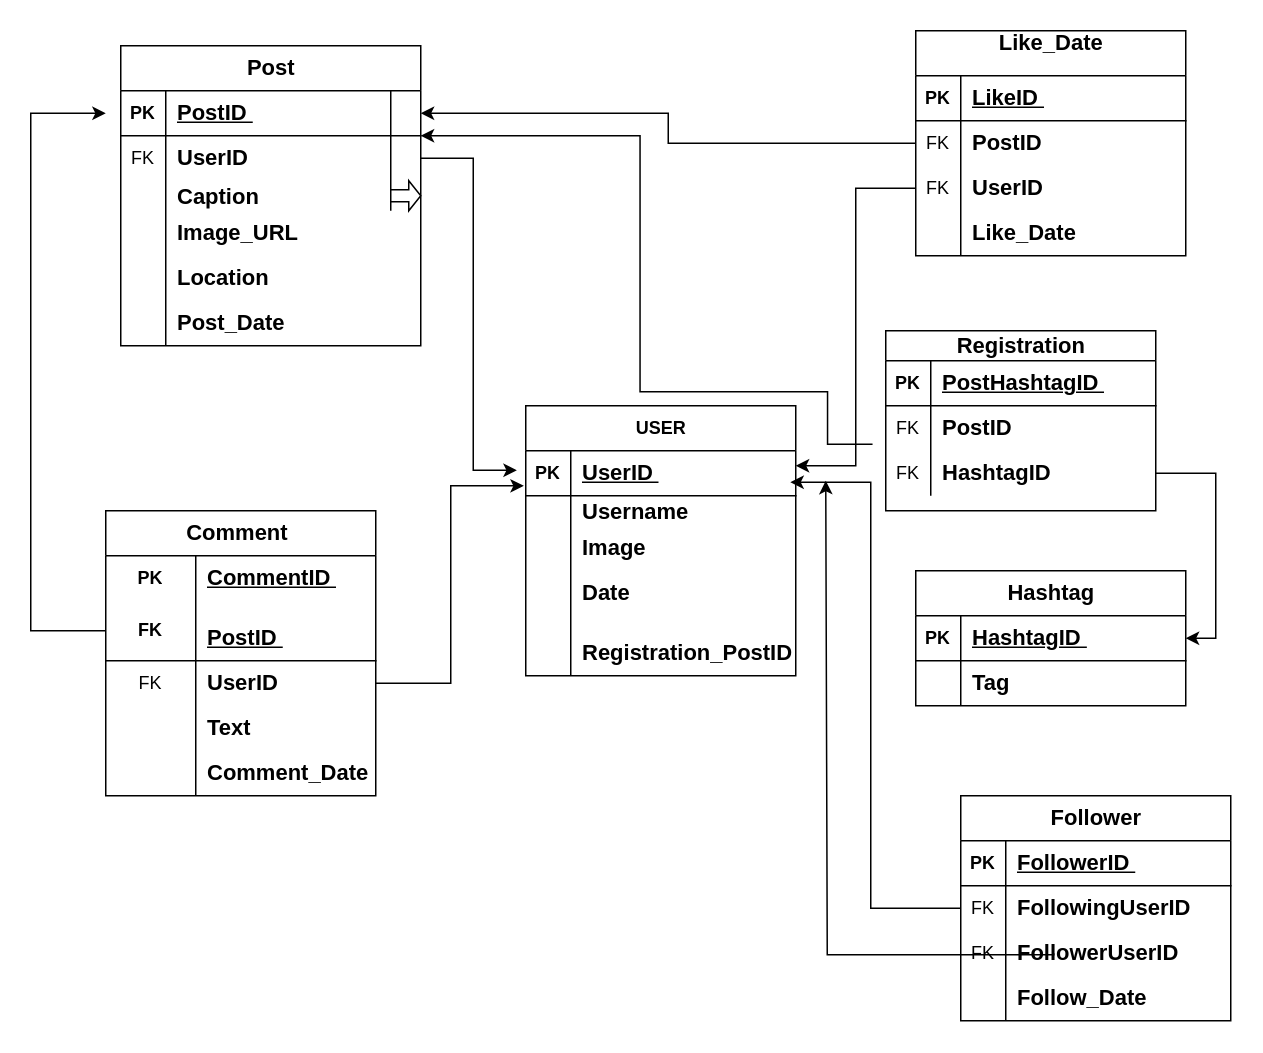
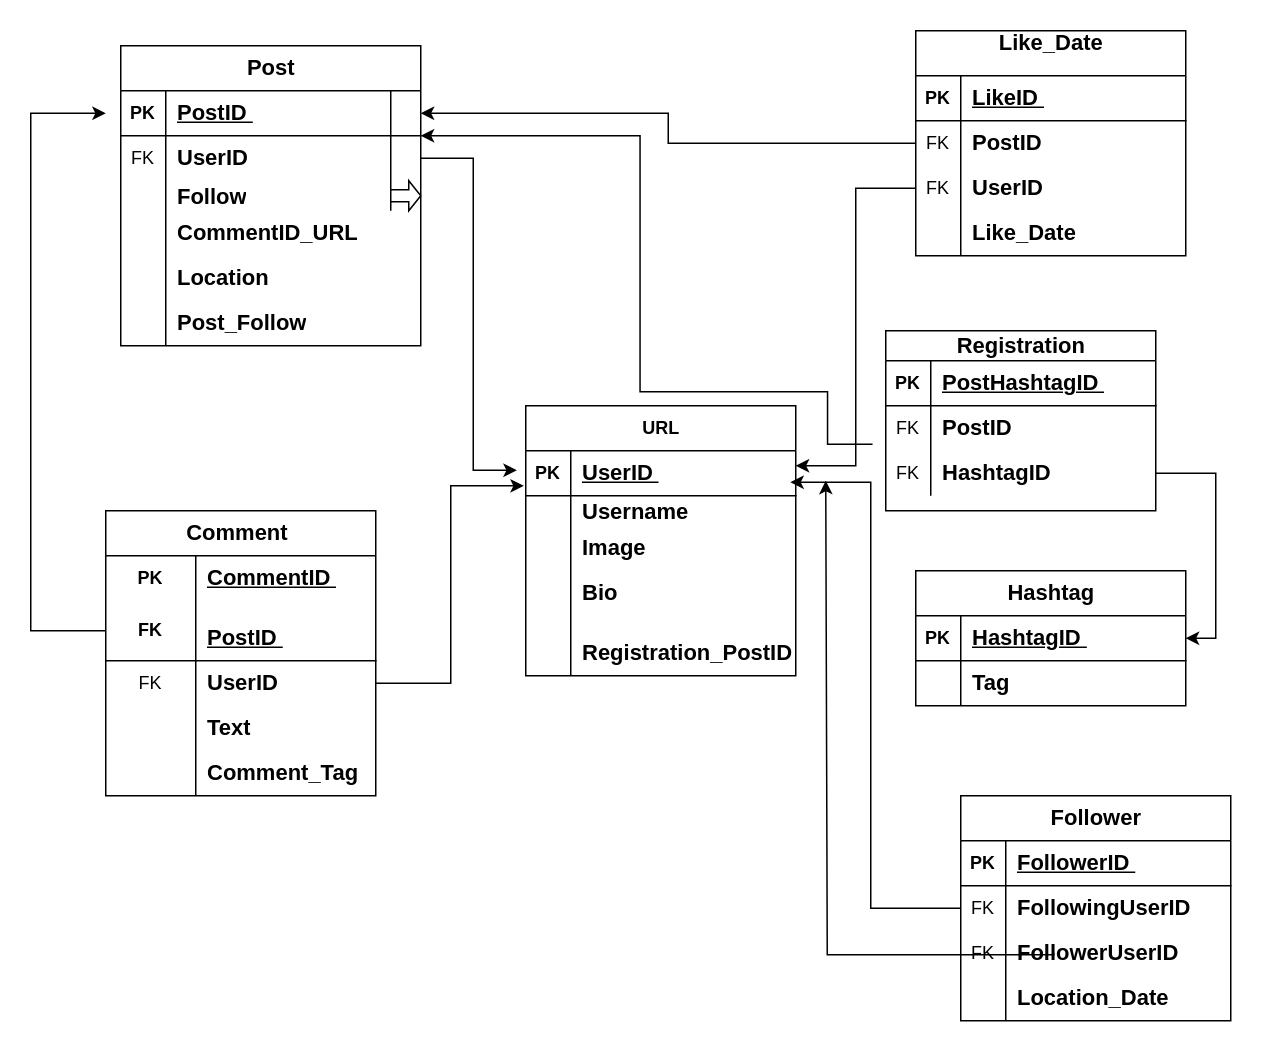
node "Caption": label "Caption" -> "Follow"
node "Image_URL": label "Image_URL" -> "CommentID_URL"
node "Post_Date": label "Post_Date" -> "Post_Follow"
node "USER": label "USER" -> "URL"
node "Date": label "Date" -> "Bio"
node "Comment_Date": label "Comment_Date" -> "Comment_Tag"
node "Follow_Date": label "Follow_Date" -> "Location_Date"
